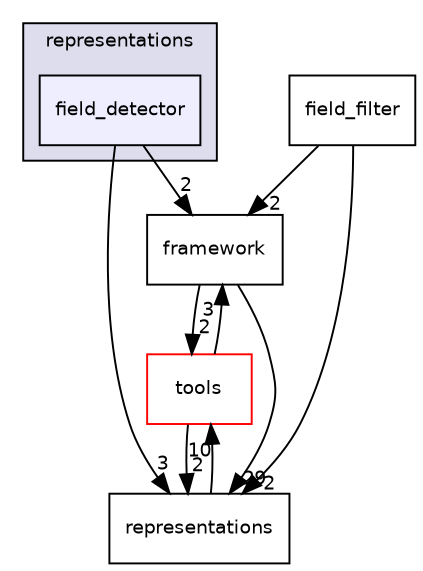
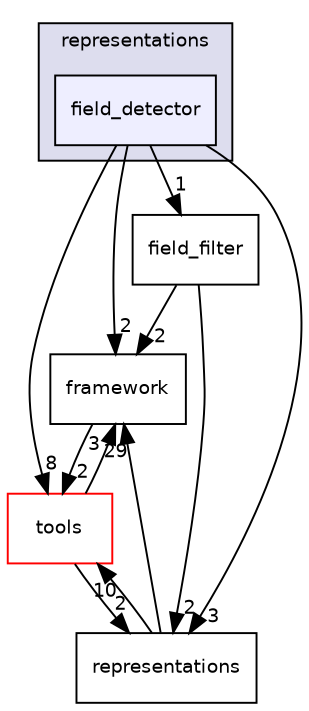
edge "field_detector" -> "field_filter": added
edge "field_detector" -> "tools": added
edge "framework" -> "representations": reversed
